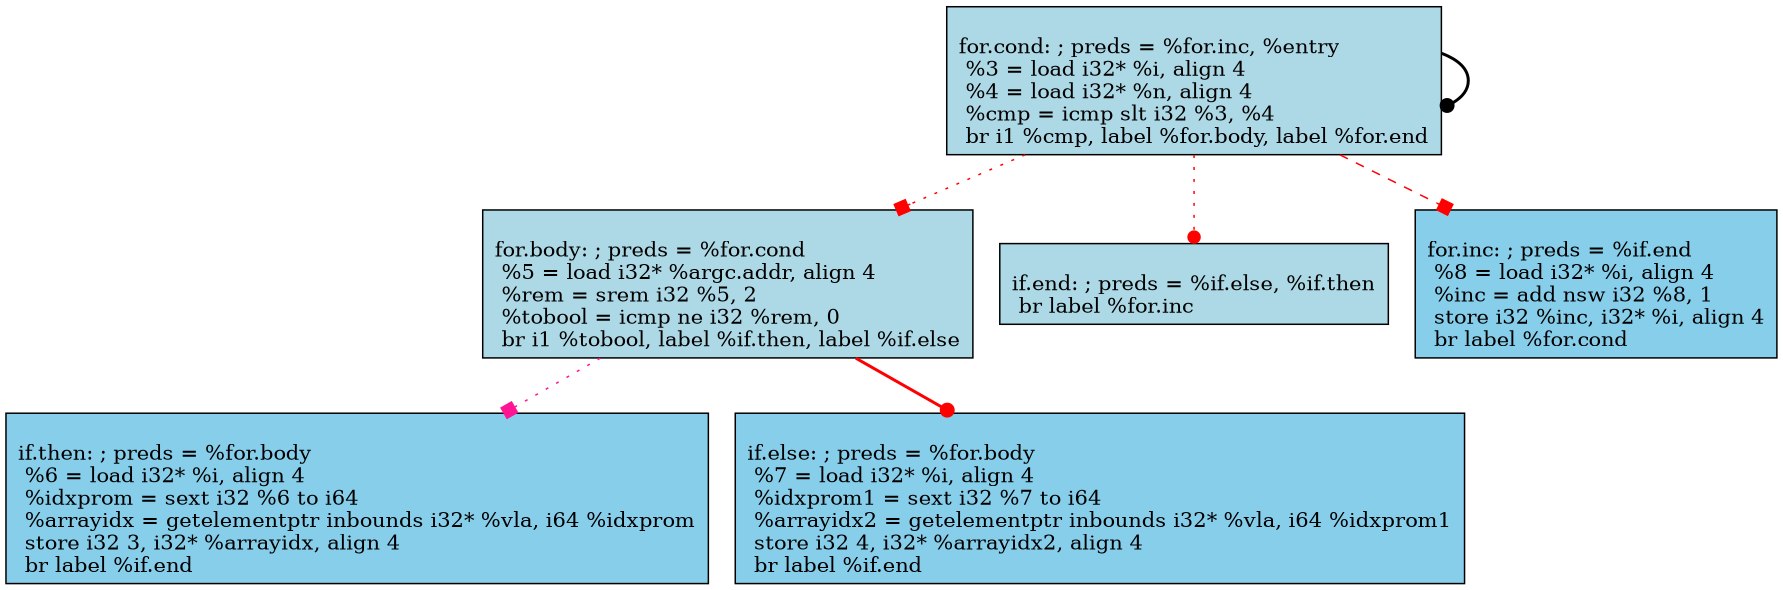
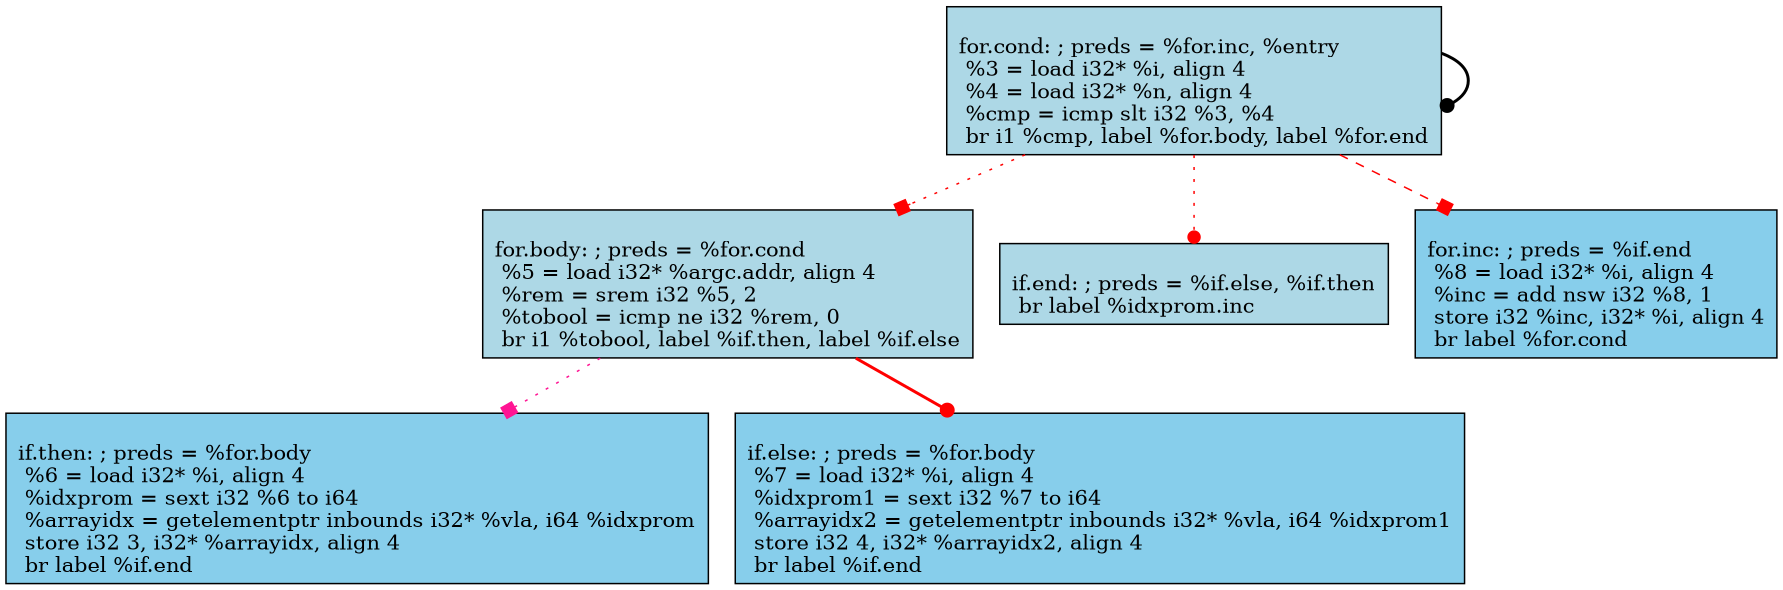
node "if.end: ; preds = %if.else, %if.then br label %for.inc": label "if.end: ; preds = %if.else, %if.then br label %for.inc" -> "if.end: ; preds = %if.else, %if.then br label %idxprom.inc"
